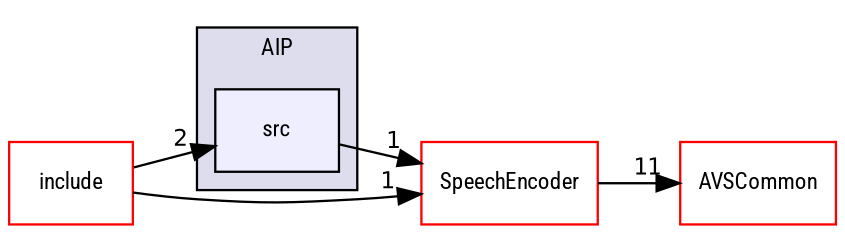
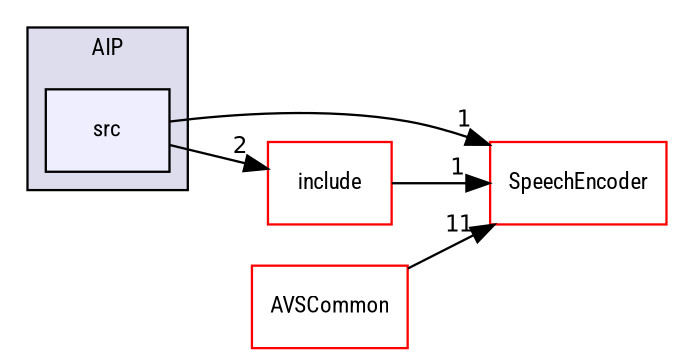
edge "include" -> "src": reversed
edge "SpeechEncoder" -> "AVSCommon": reversed
